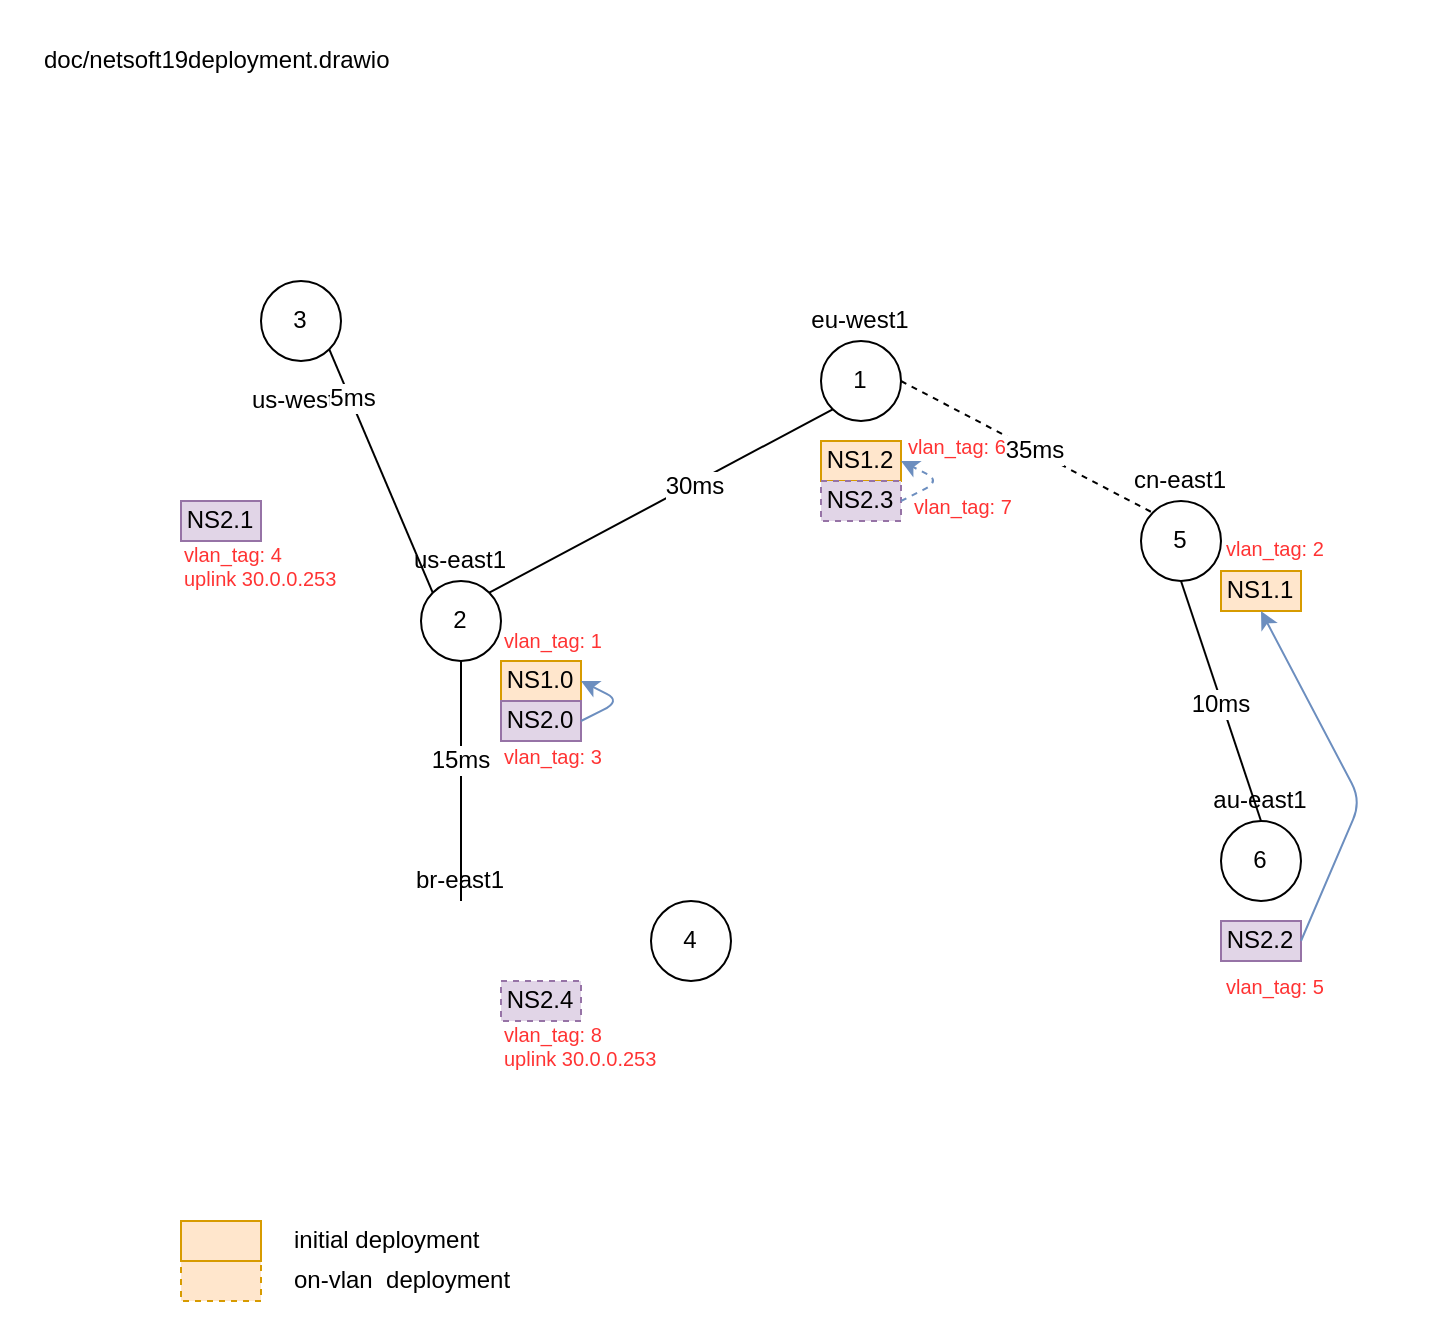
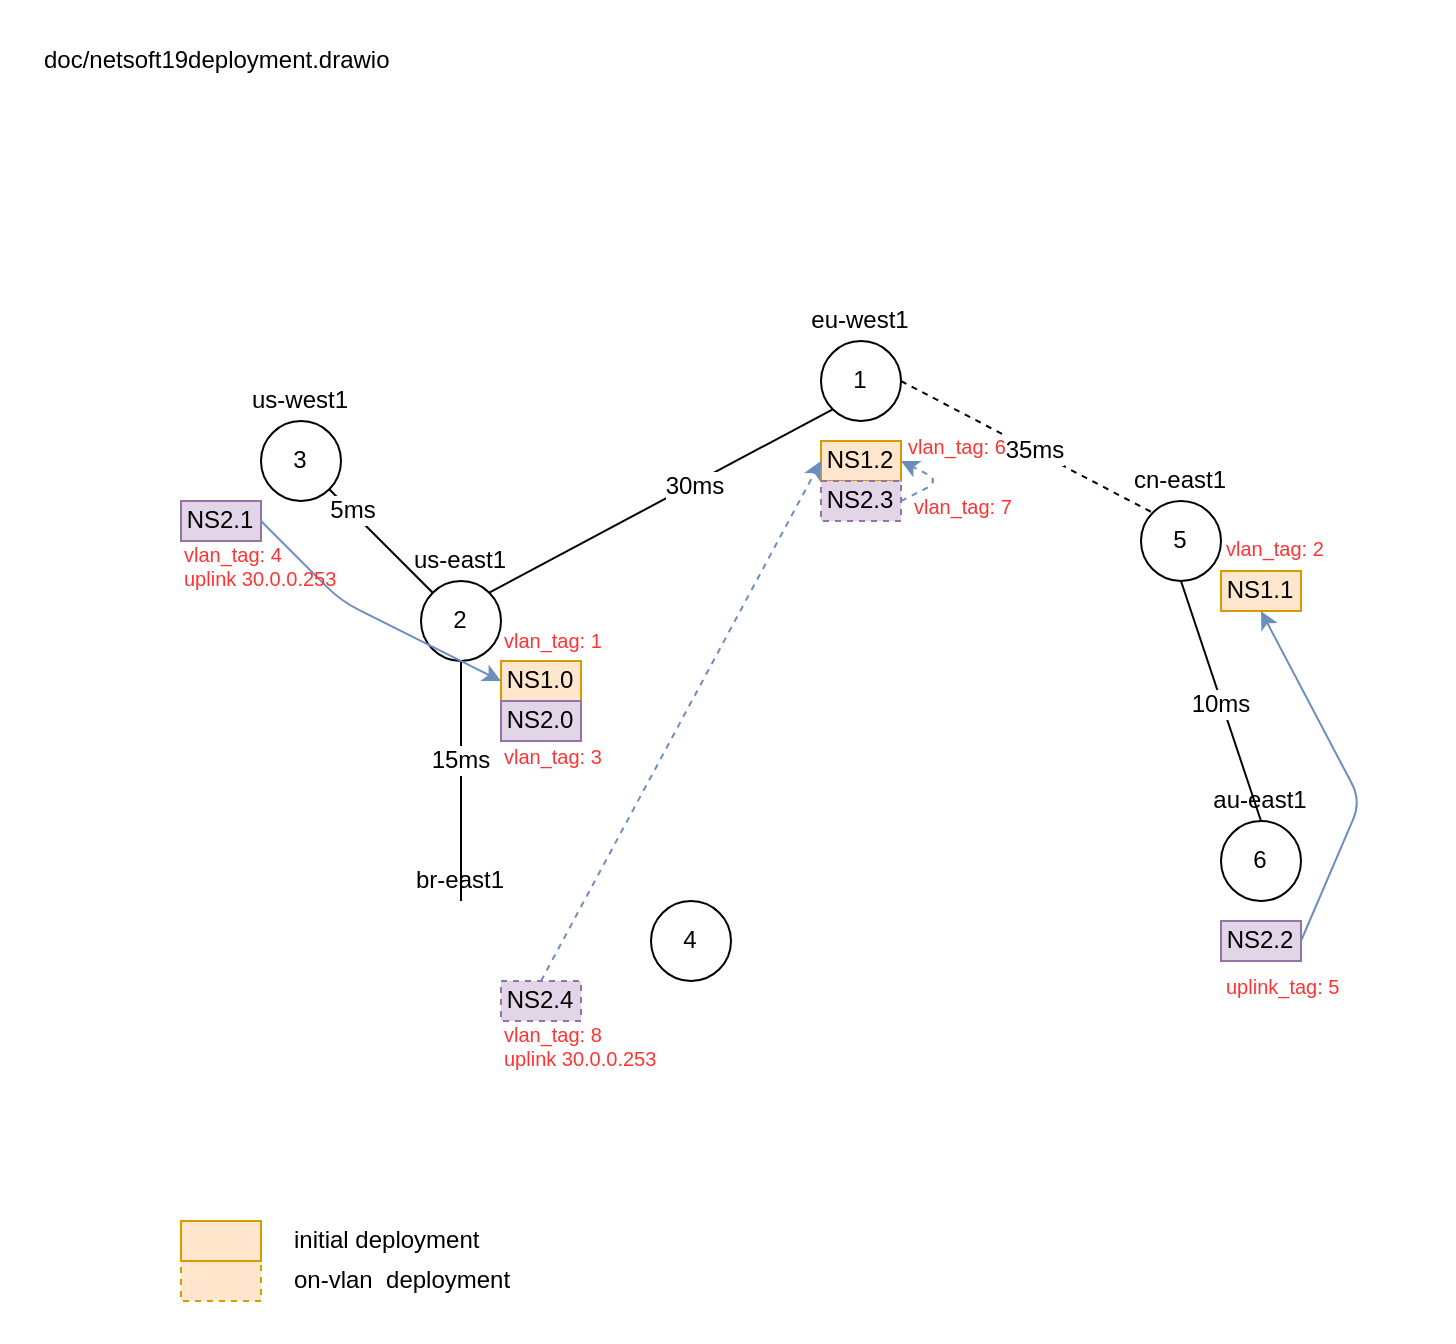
node "3": moved (301, 321) -> (301, 461)
edge "NS2.1" -> "NS1.0": added
edge "NS2.0" -> "NS1.0": removed
edge "NS2.4" -> "NS1.2": added
node "vlan_tag: 5": label "vlan_tag: 5" -> "uplink_tag: 5"
